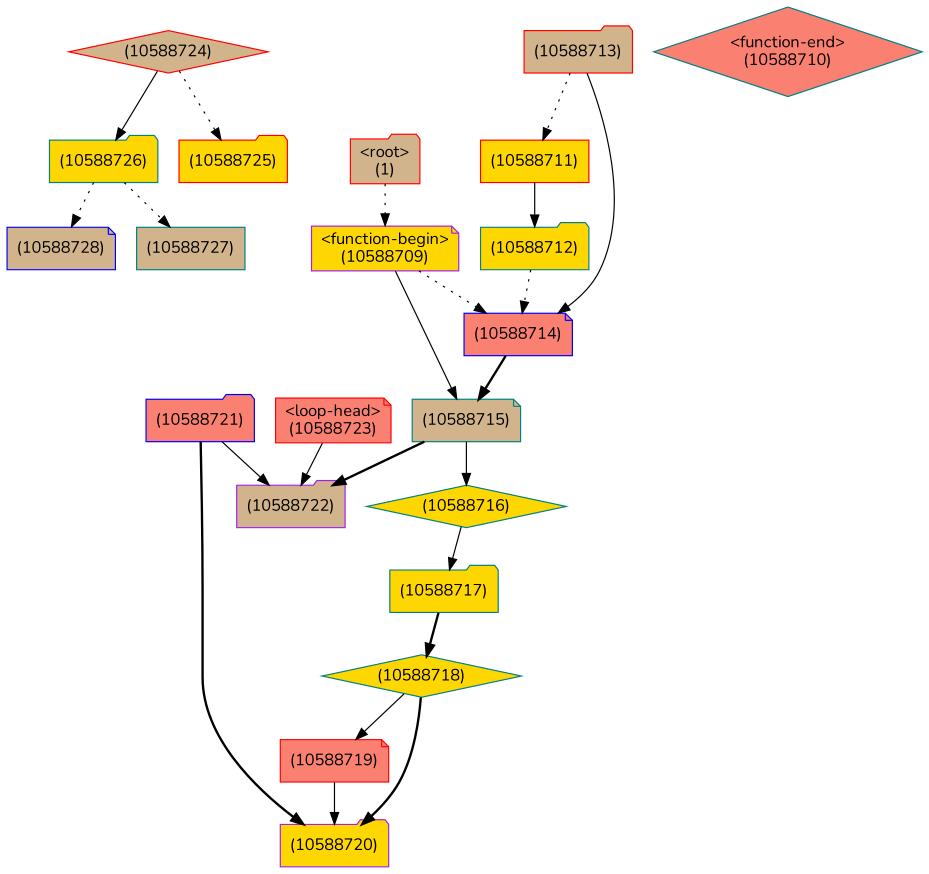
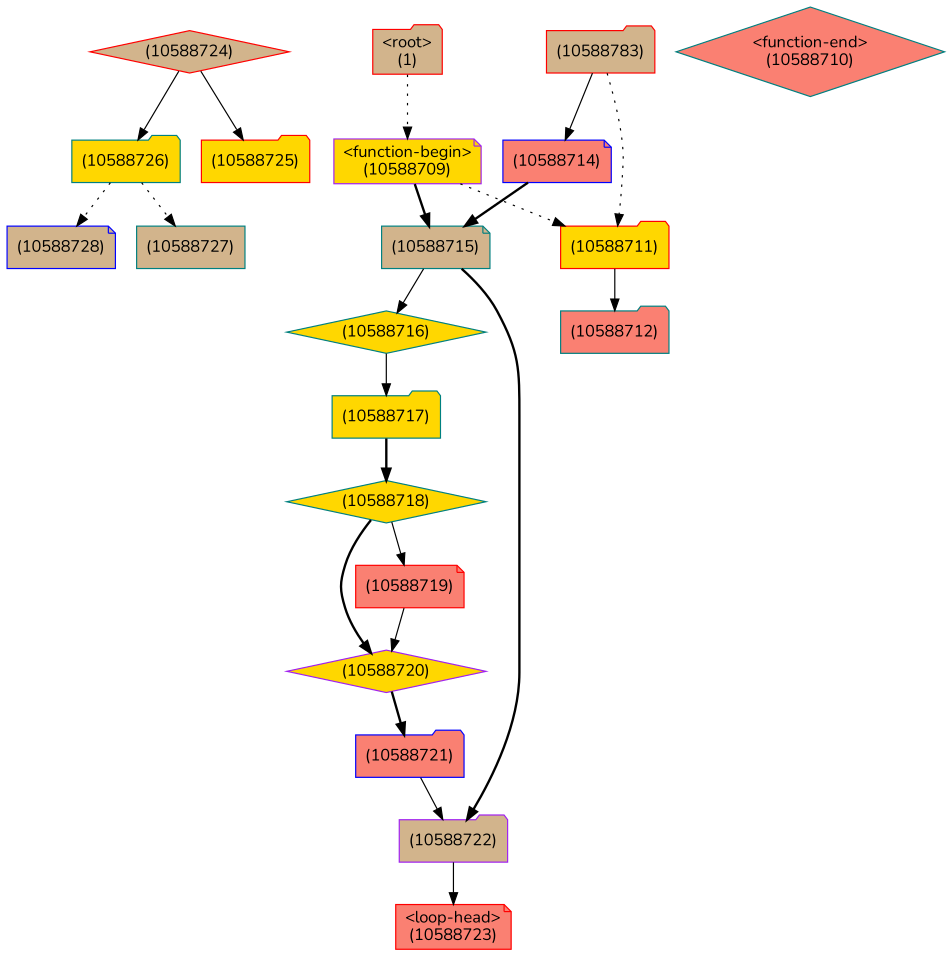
node "(10588713)": label "(10588713)" -> "(10588783)"
edge "(10588724)" -> "(10588725)": style dotted -> solid
node "(10588711)": shape box -> folder
node "(10588712)": fillcolor gold -> salmon
edge "(10588712)" -> "(10588714)": removed
edge "<function-begin> (10588709)" -> "(10588714)": now "<function-begin> (10588709)" -> "(10588711)"
edge "<function-begin> (10588709)" -> "(10588715)": style solid -> bold
edge "<loop-head> (10588723)" -> "(10588722)": reversed
edge "(10588721)" -> "(10588720)": reversed
node "(10588720)": shape folder -> diamond
